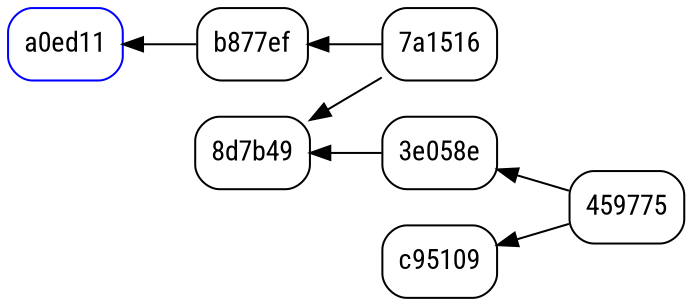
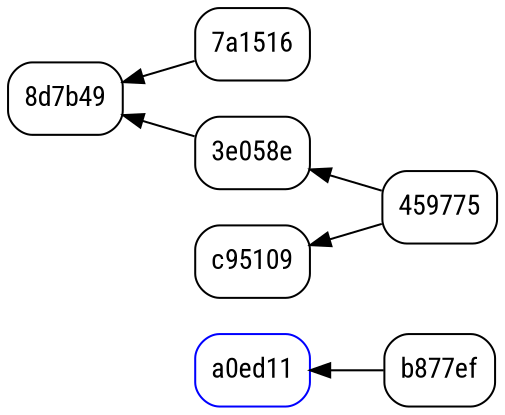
edge "7a1516" -> "b877ef": removed
